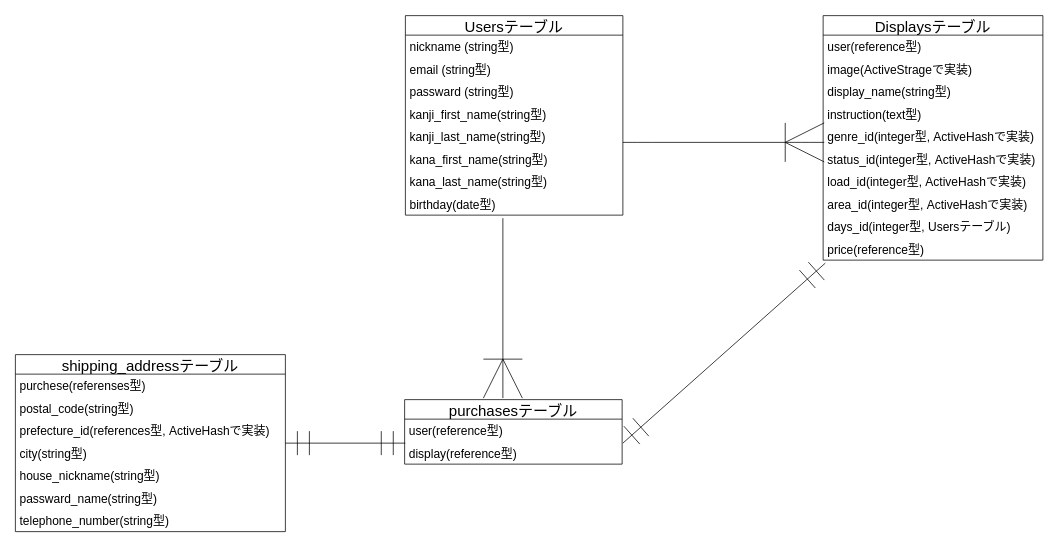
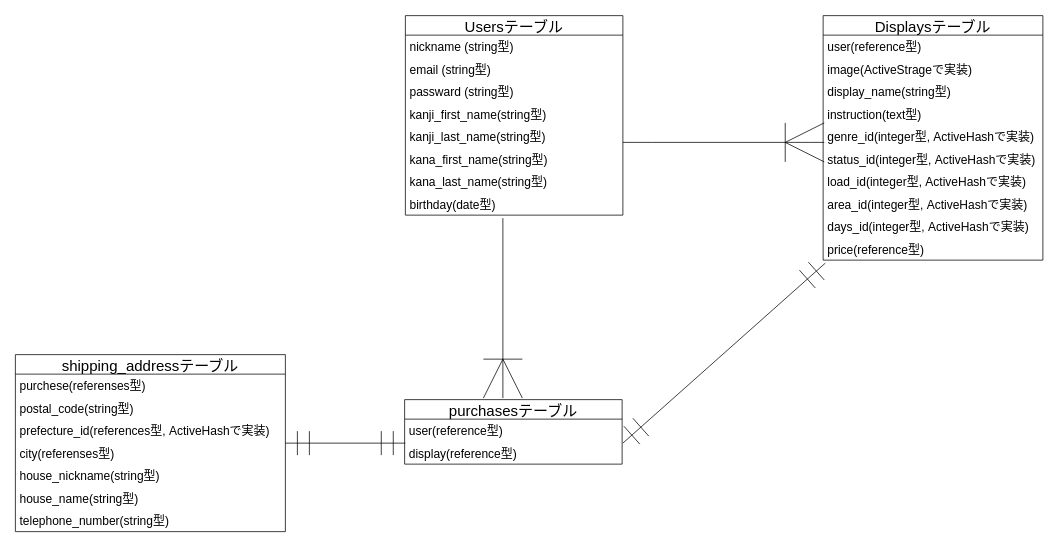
node "days_id(integer型, Usersテーブル)": label "days_id(integer型, Usersテーブル)" -> "days_id(integer型, ActiveHashで実装)"
node "city(string型)": label "city(string型)" -> "city(referenses型)"
node "passward_name(string型)": label "passward_name(string型)" -> "house_name(string型)"
